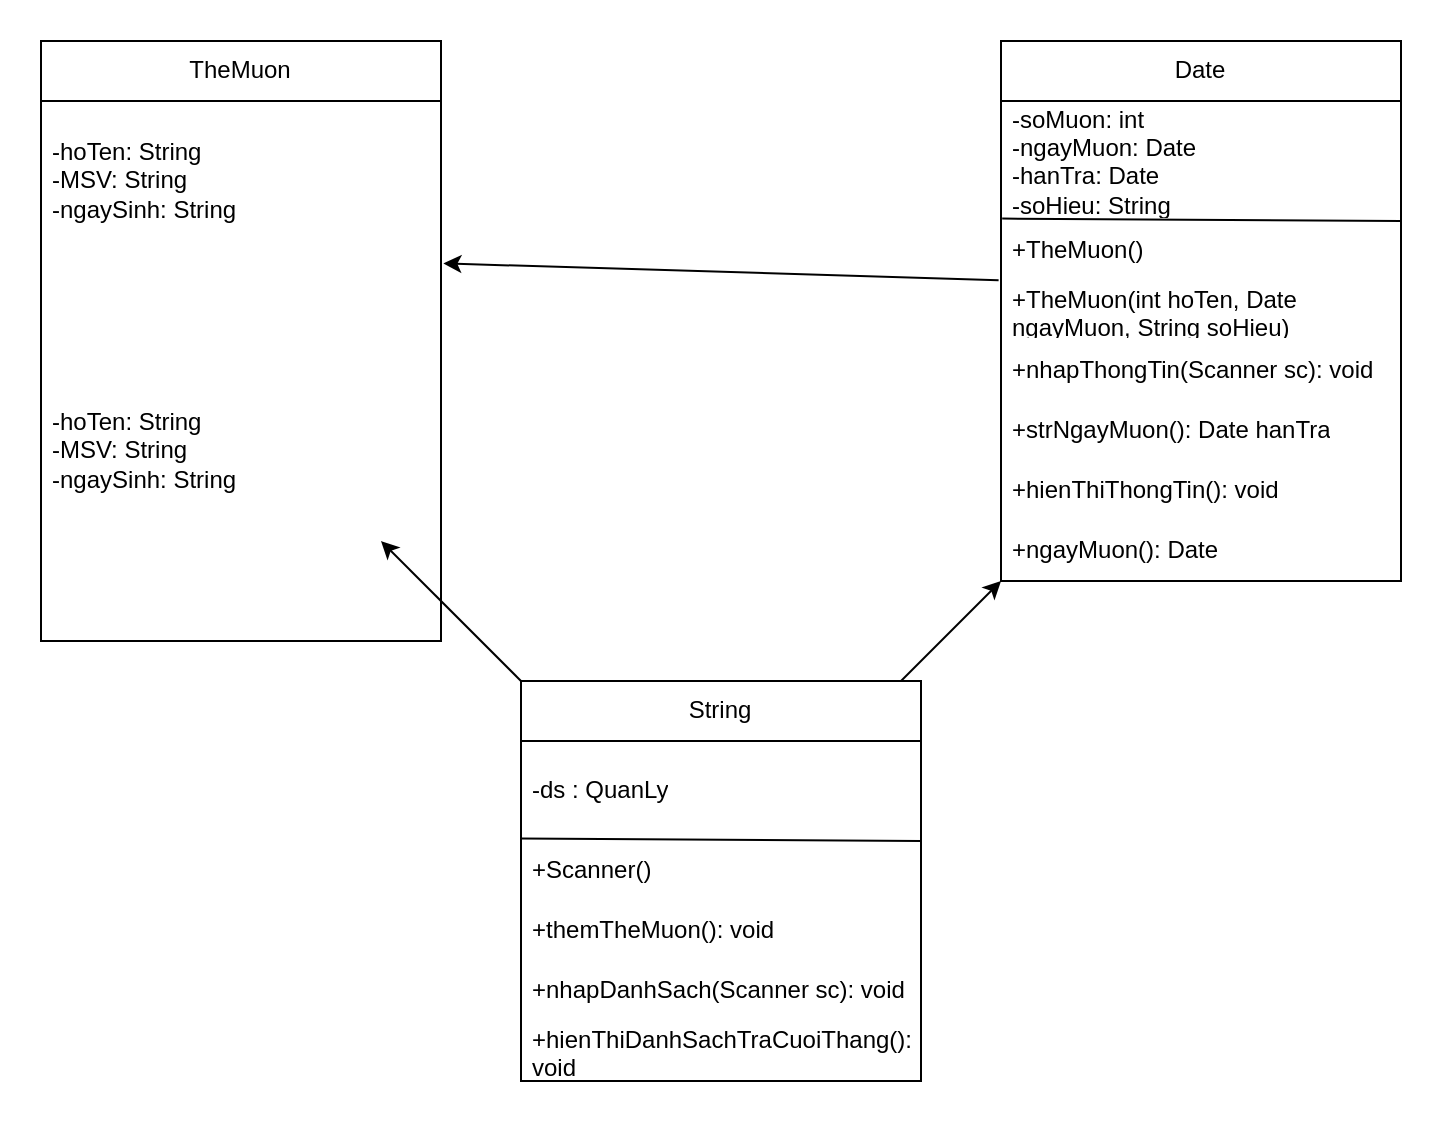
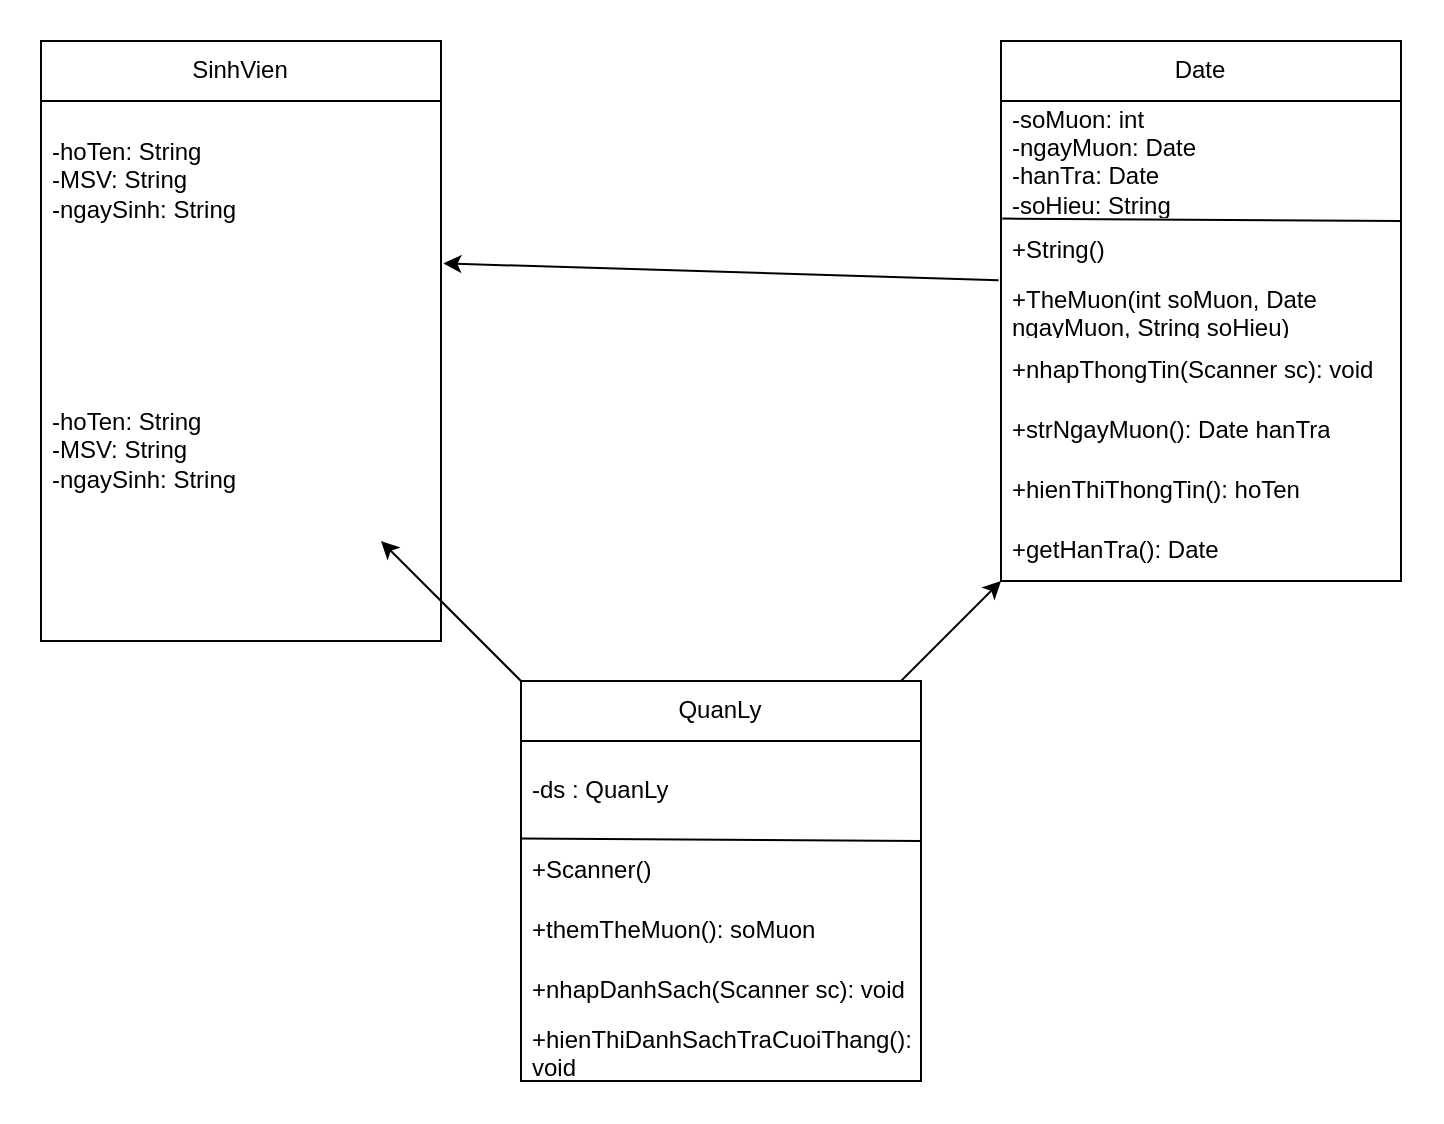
node "TheMuon": label "TheMuon" -> "SinhVien"
node "+TheMuon()": label "+TheMuon()" -> "+String()"
node "+TheMuon(int hoTen, Date ngayMuon, String soHieu)": label "+TheMuon(int hoTen, Date ngayMuon, String soHieu)" -> "+TheMuon(int soMuon, Date ngayMuon, String soHieu)"
node "+hienThiThongTin(): void": label "+hienThiThongTin(): void" -> "+hienThiThongTin(): hoTen"
node "+ngayMuon(): Date": label "+ngayMuon(): Date" -> "+getHanTra(): Date"
node "String": label "String" -> "QuanLy"
node "+themTheMuon(): void": label "+themTheMuon(): void" -> "+themTheMuon(): soMuon"
